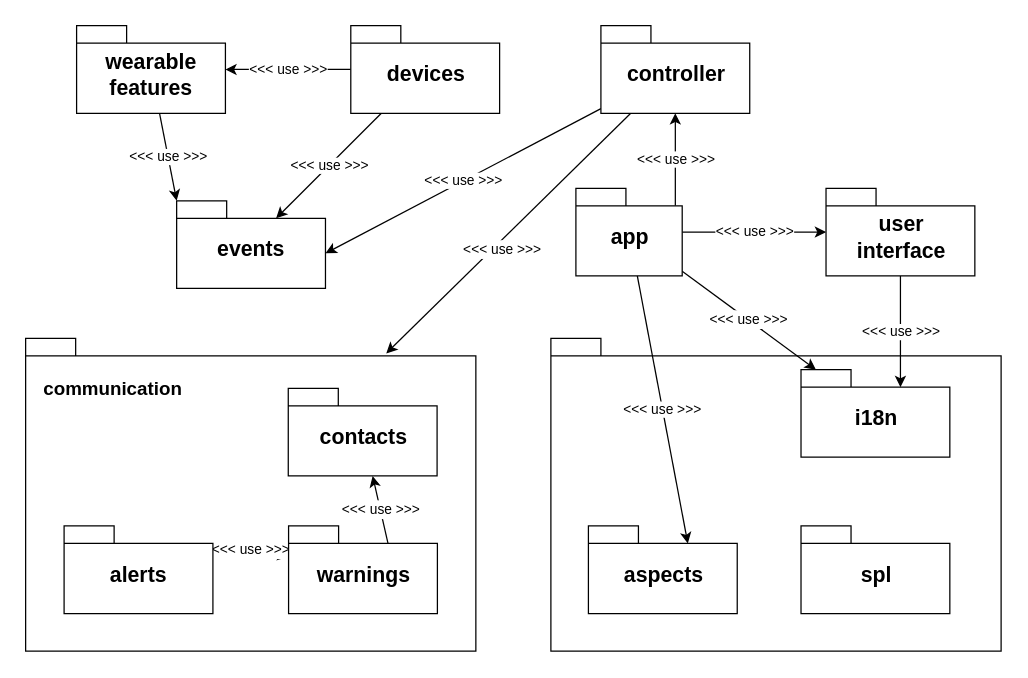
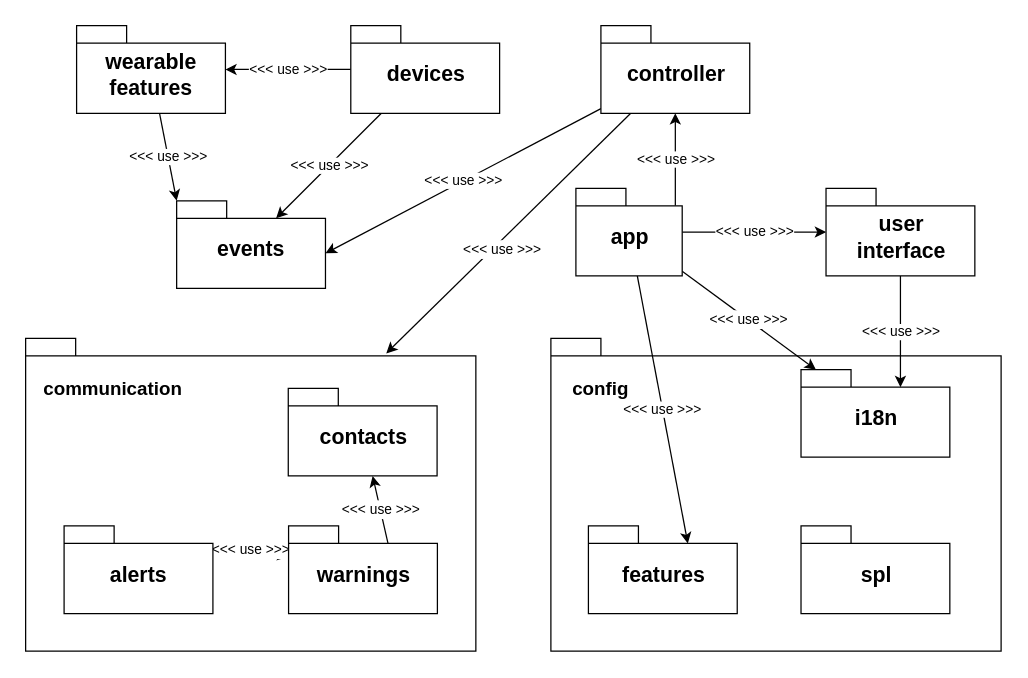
node "config": added
node "aspects": label "aspects" -> "features"
